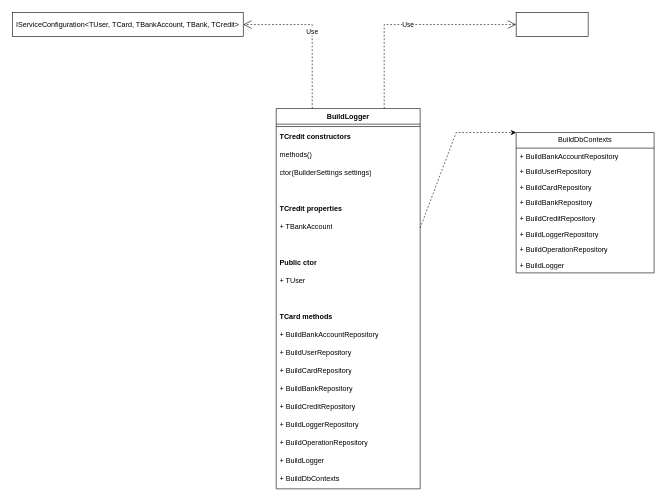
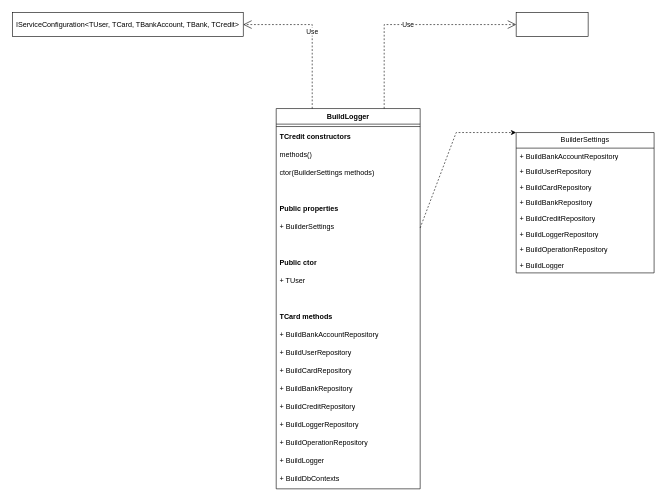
node "BuildDbContexts": label "BuildDbContexts" -> "BuilderSettings"
node "ctor(BuilderSettings settings)": label "ctor(BuilderSettings settings)" -> "ctor(BuilderSettings methods)"
node "TCredit properties": label "TCredit properties" -> "Public properties"
node "+ TBankAccount": label "+ TBankAccount" -> "+ BuilderSettings"
